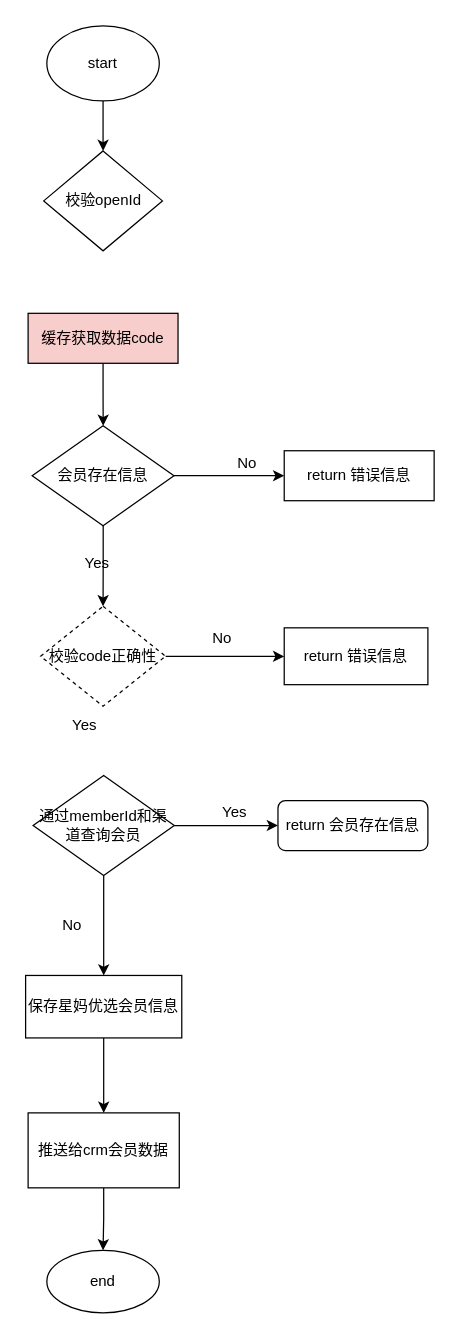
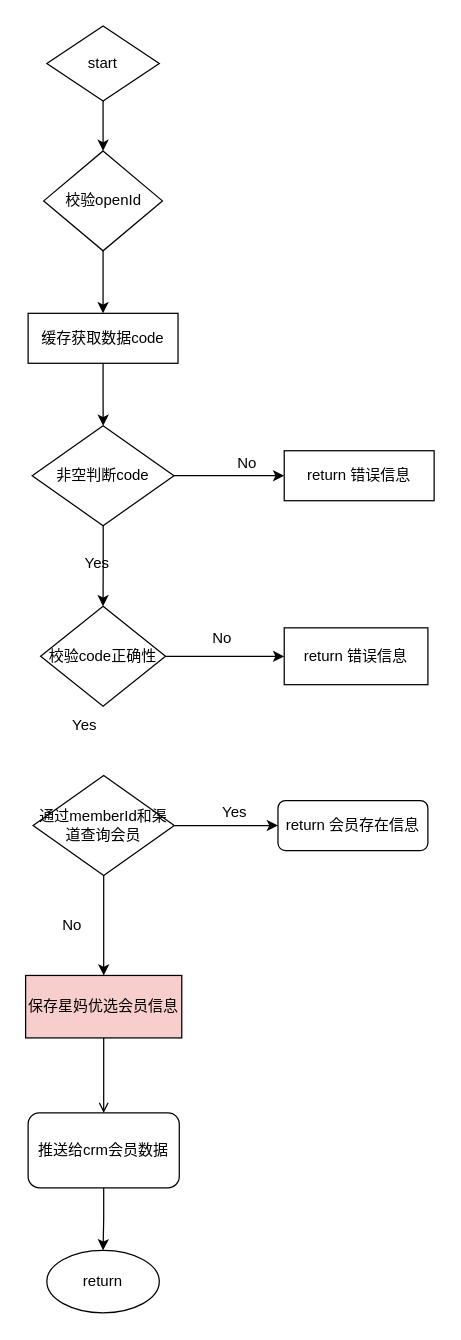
node "start": shape ellipse -> diamond
edge "校验openId" -> "缓存获取数据code": added
node "缓存获取数据code": fillcolor #f8cecc -> #ffffff
node "会员存在信息": label "会员存在信息" -> "非空判断code"
node "校验code正确性": style dashed -> solid
node "保存星妈优选会员信息": fillcolor #ffffff -> #f8cecc
edge "保存星妈优选会员信息" -> "推送给crm会员数据": arrowhead classic -> open
node "推送给crm会员数据": shape rectangle -> rounded rectangle
node "end": label "end" -> "return"
